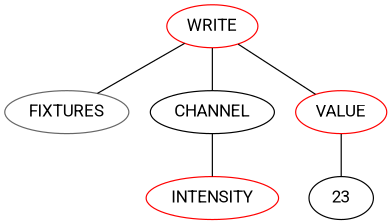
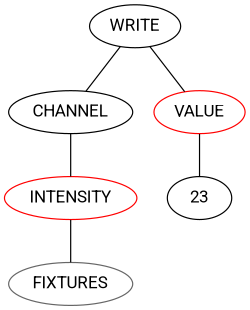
node "WRITE": color red -> black
edge "WRITE" -- "FIXTURES": now "INTENSITY" -- "FIXTURES"
